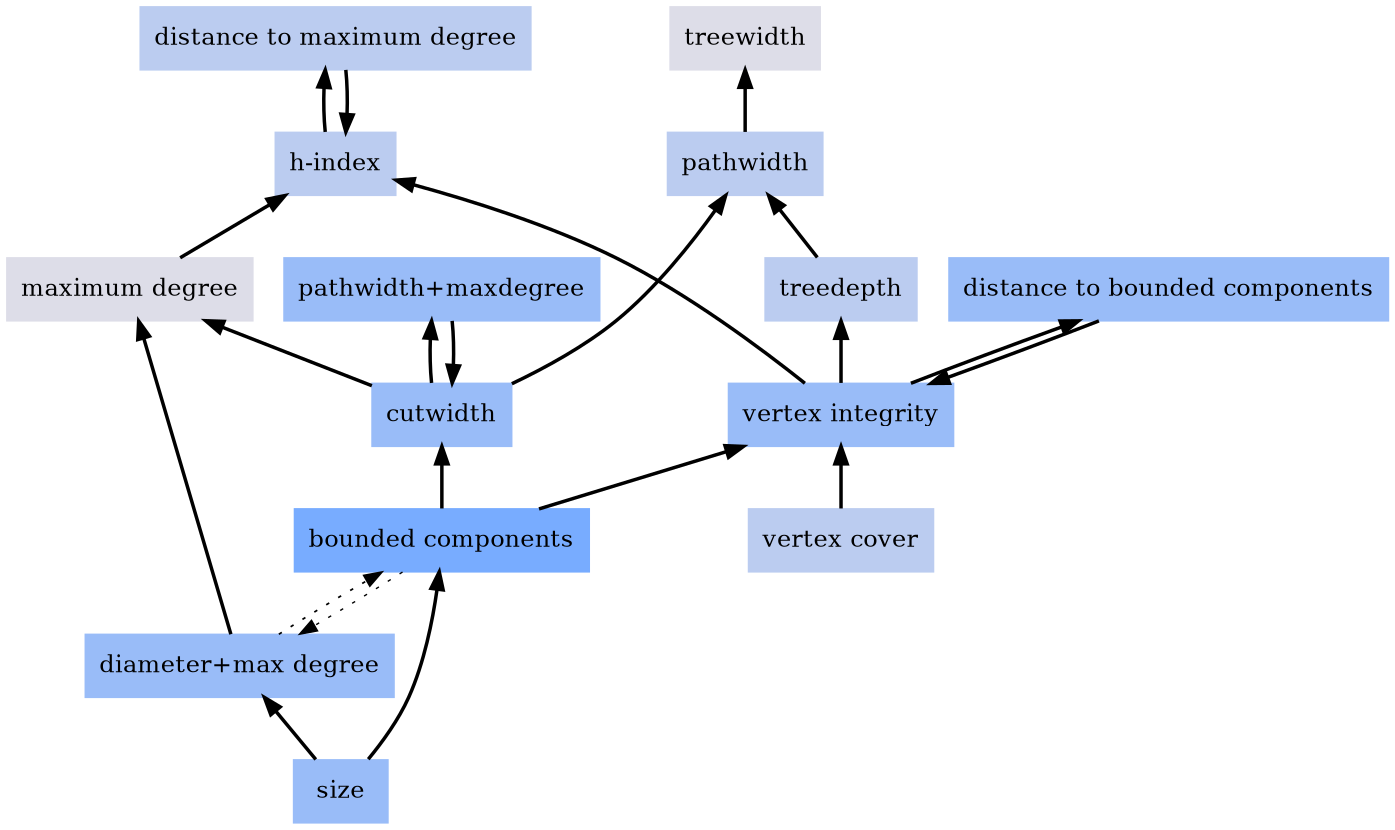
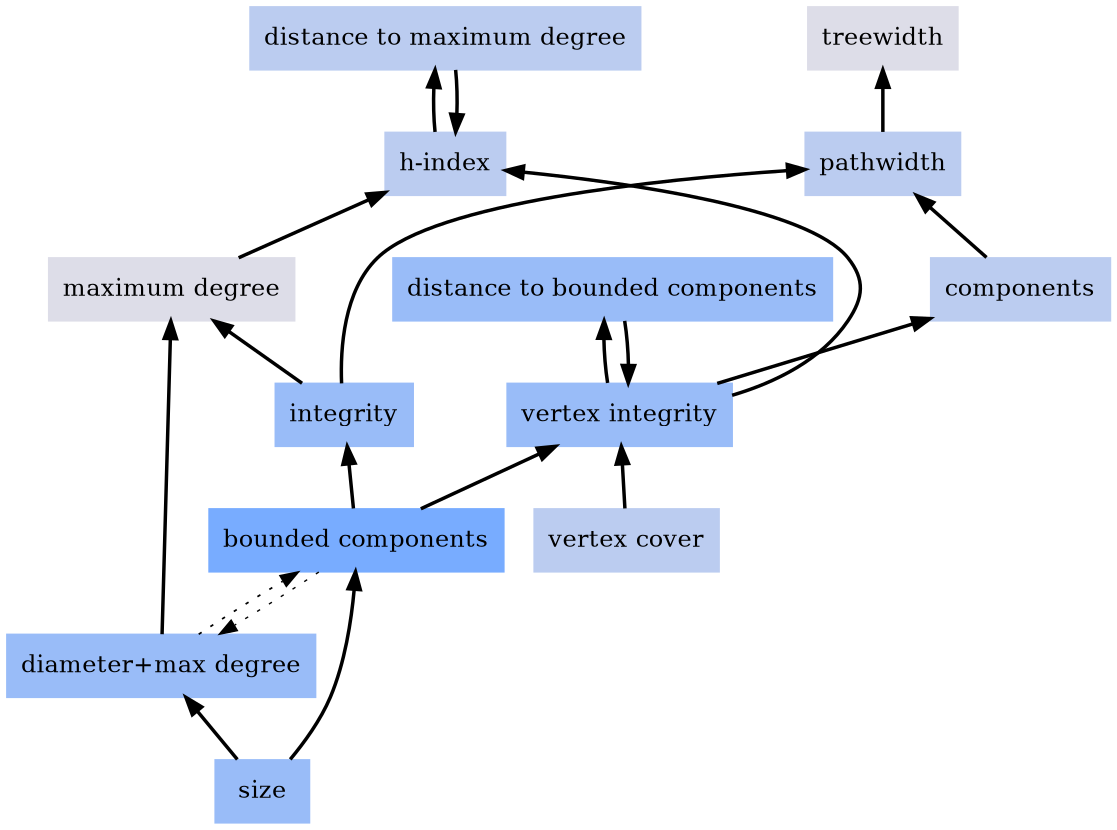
node "pathwidth+maxdegree": removed
node "treedepth": label "treedepth" -> "components"
node "cutwidth": label "cutwidth" -> "integrity"
